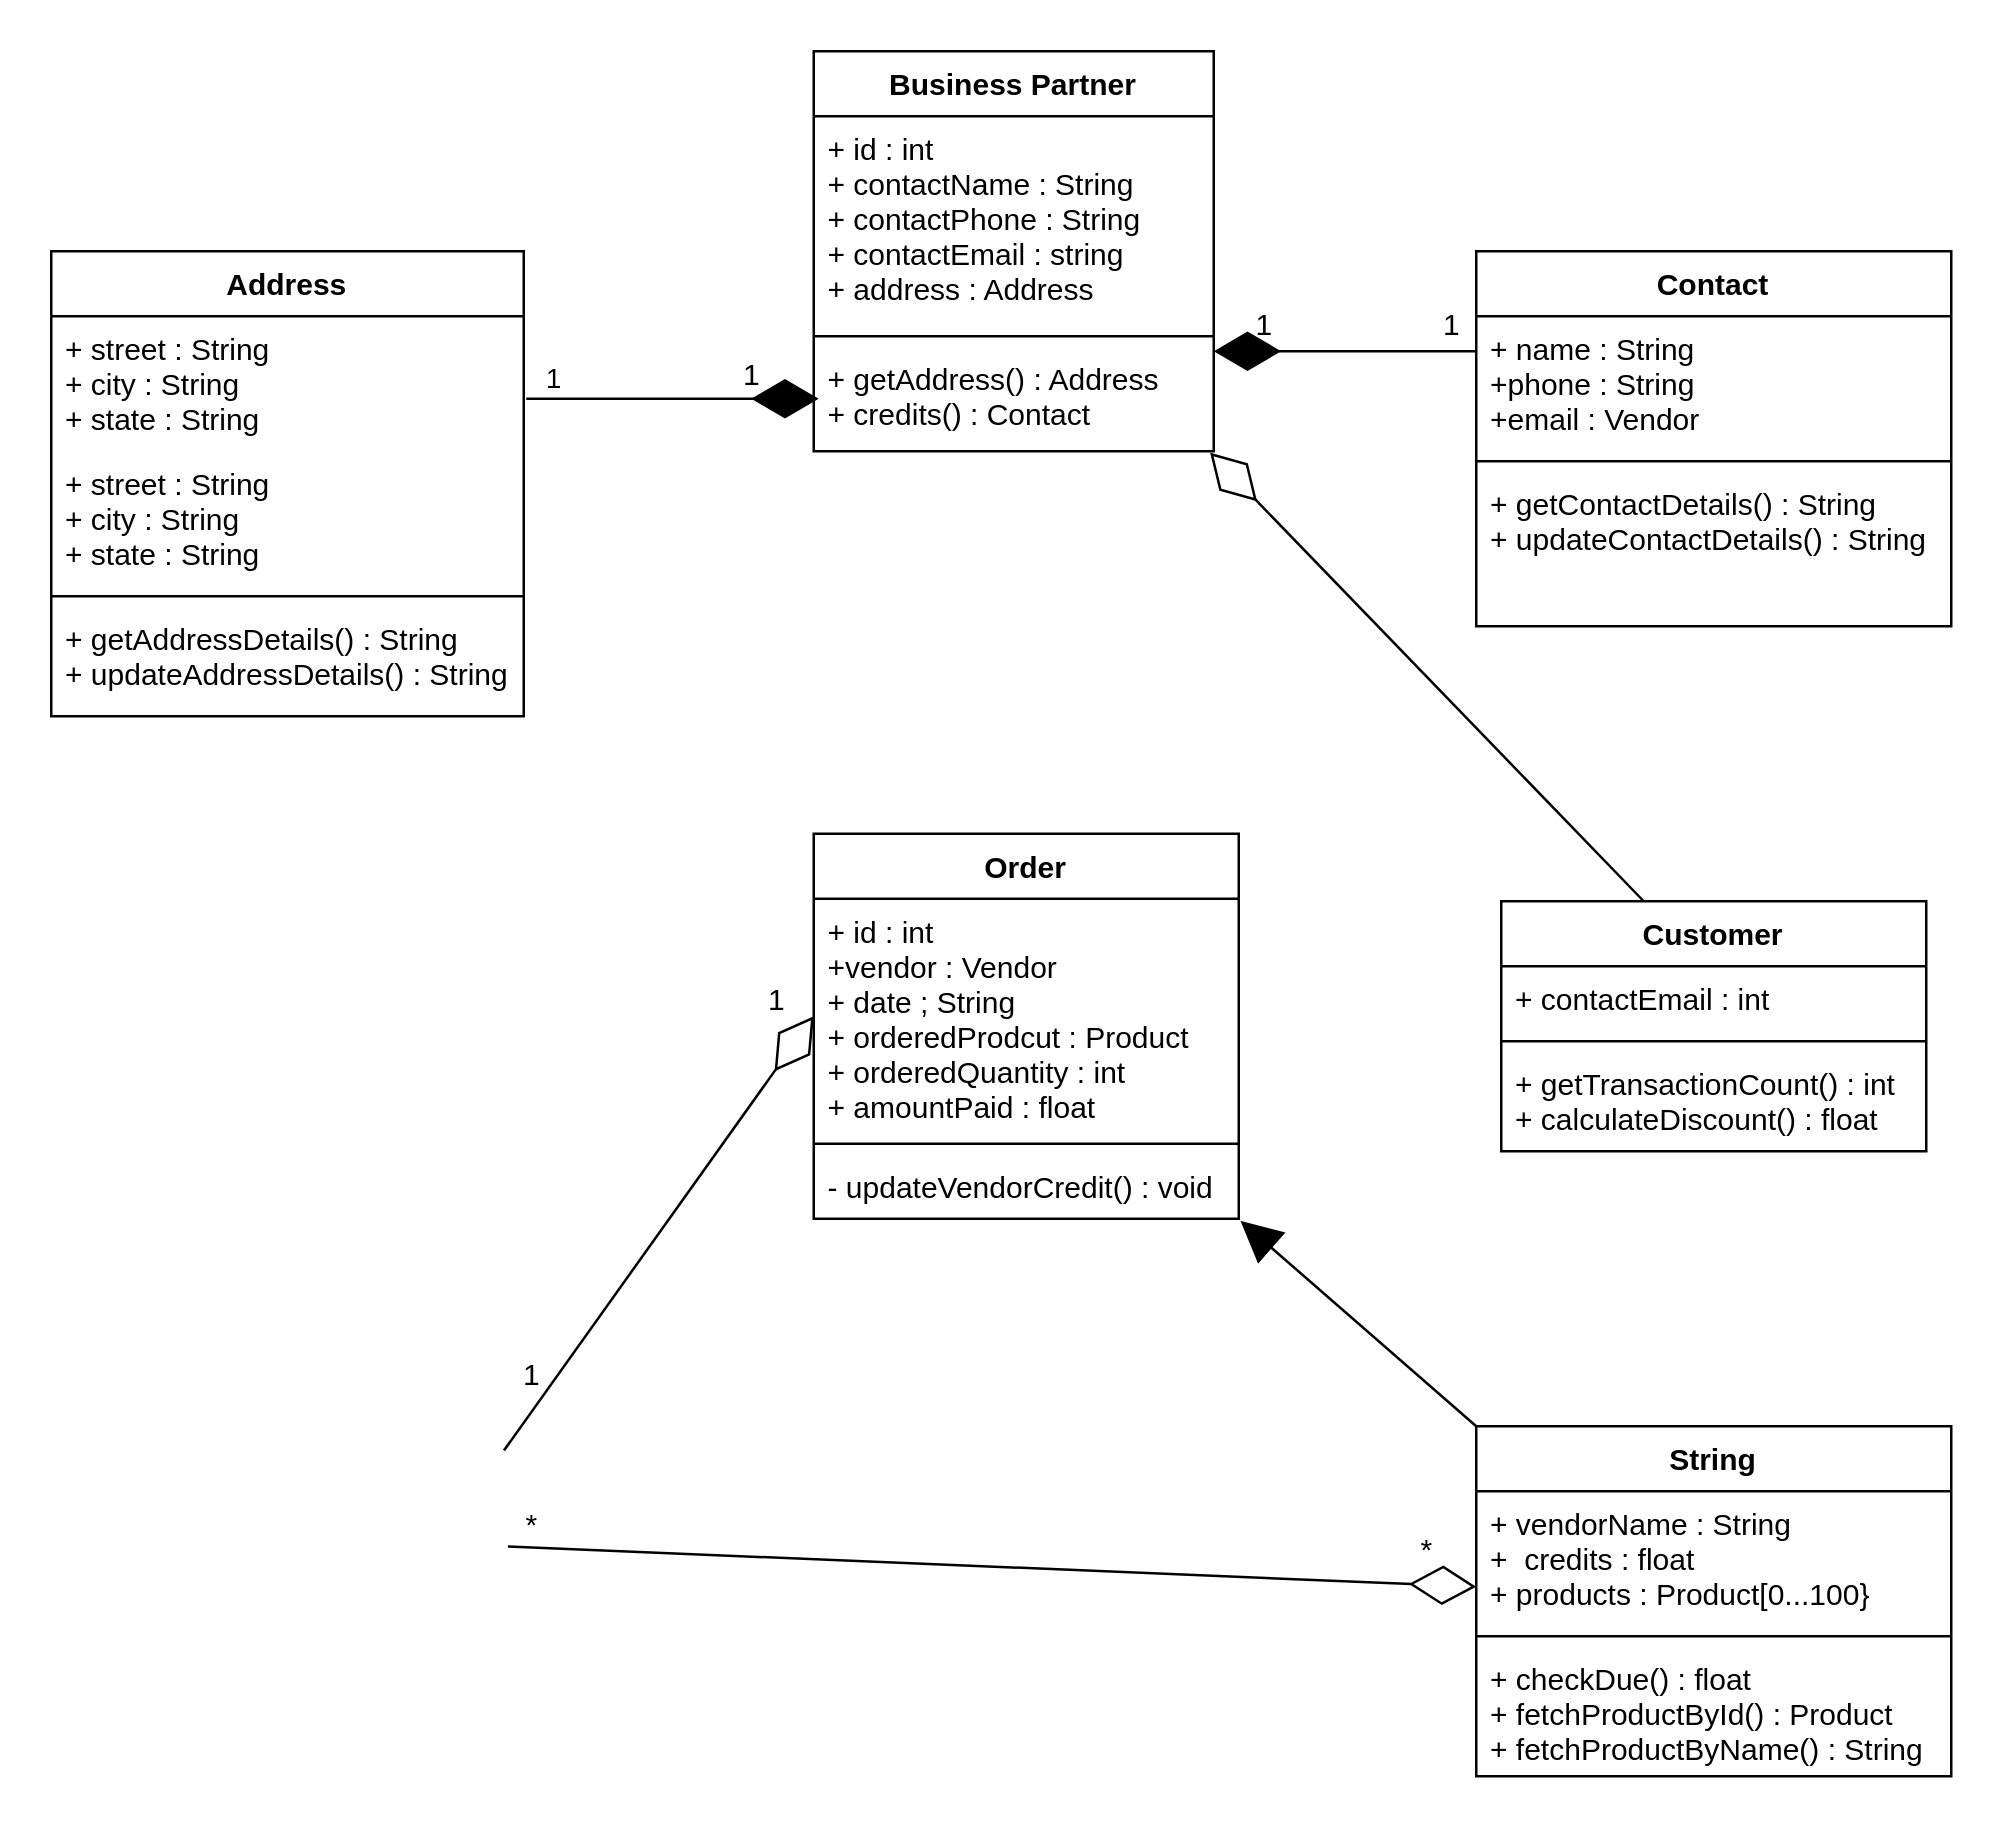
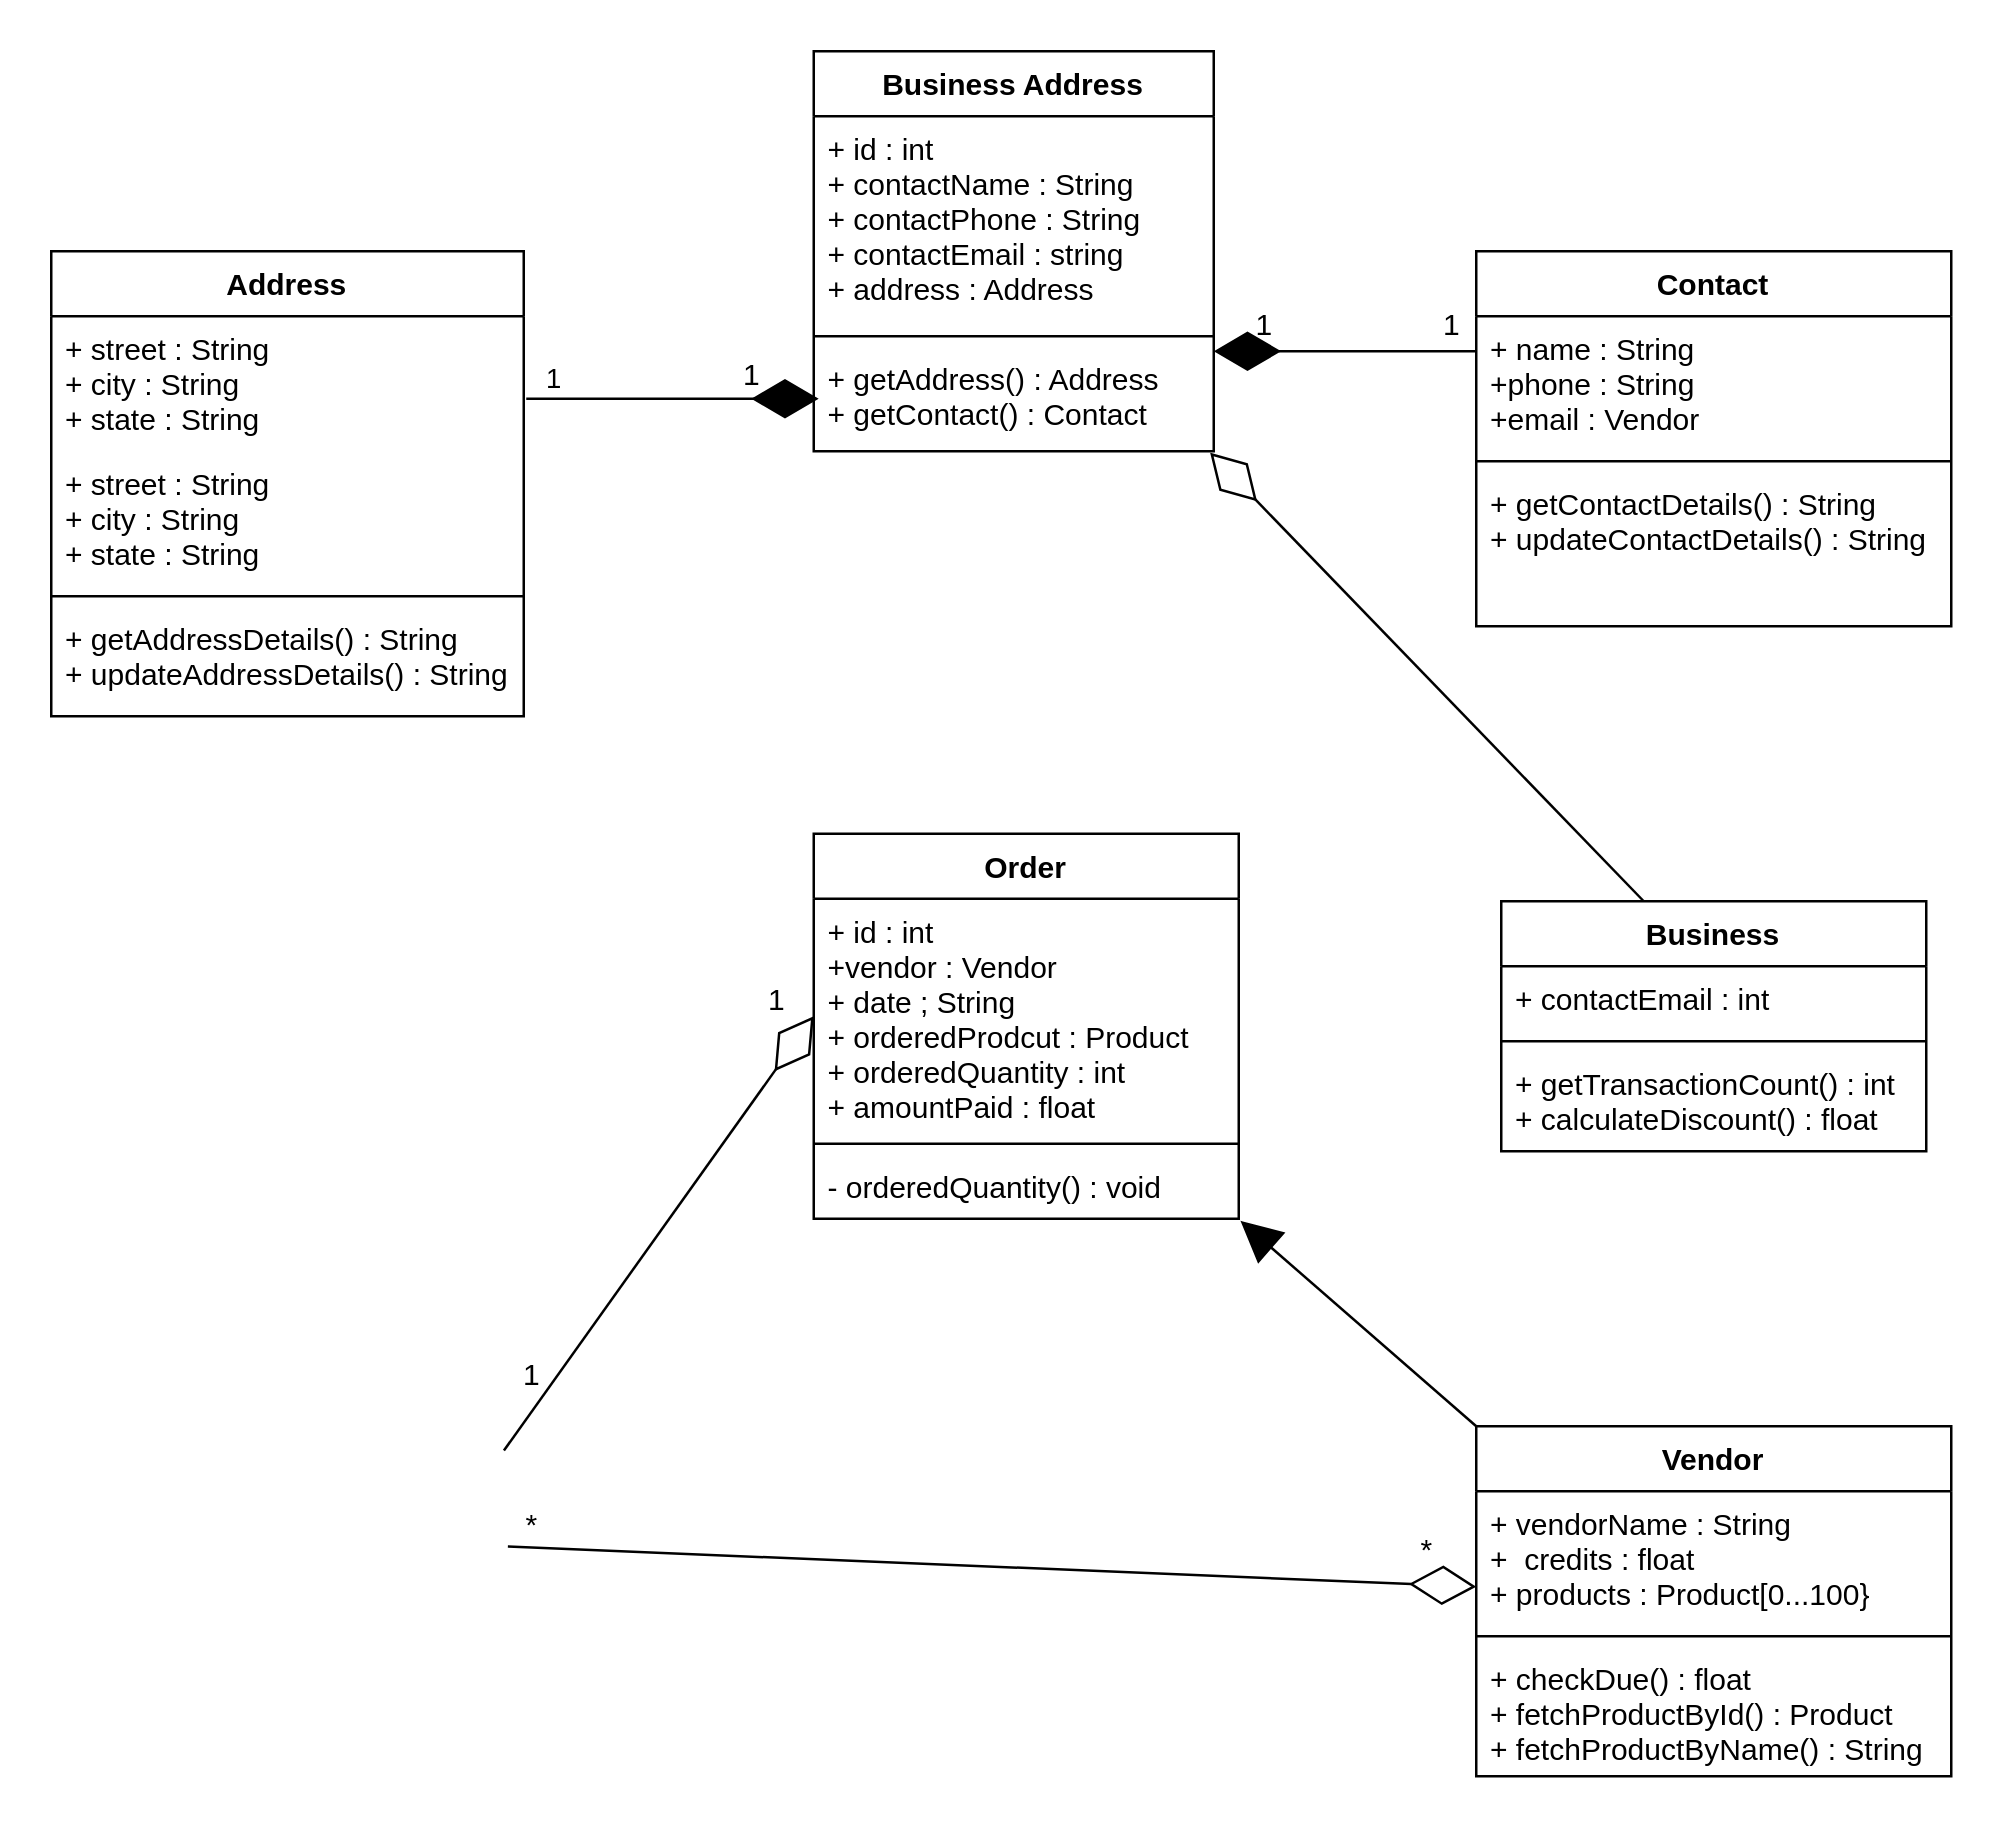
node "Business Partner": label "Business Partner" -> "Business Address"
node "+ getAddress() : Address + credits() : Contact": label "+ getAddress() : Address + credits() : Contact" -> "+ getAddress() : Address + getContact() : Contact"
node "Customer": label "Customer" -> "Business"
node "- updateVendorCredit() : void": label "- updateVendorCredit() : void" -> "- orderedQuantity() : void"
node "String": label "String" -> "Vendor"
